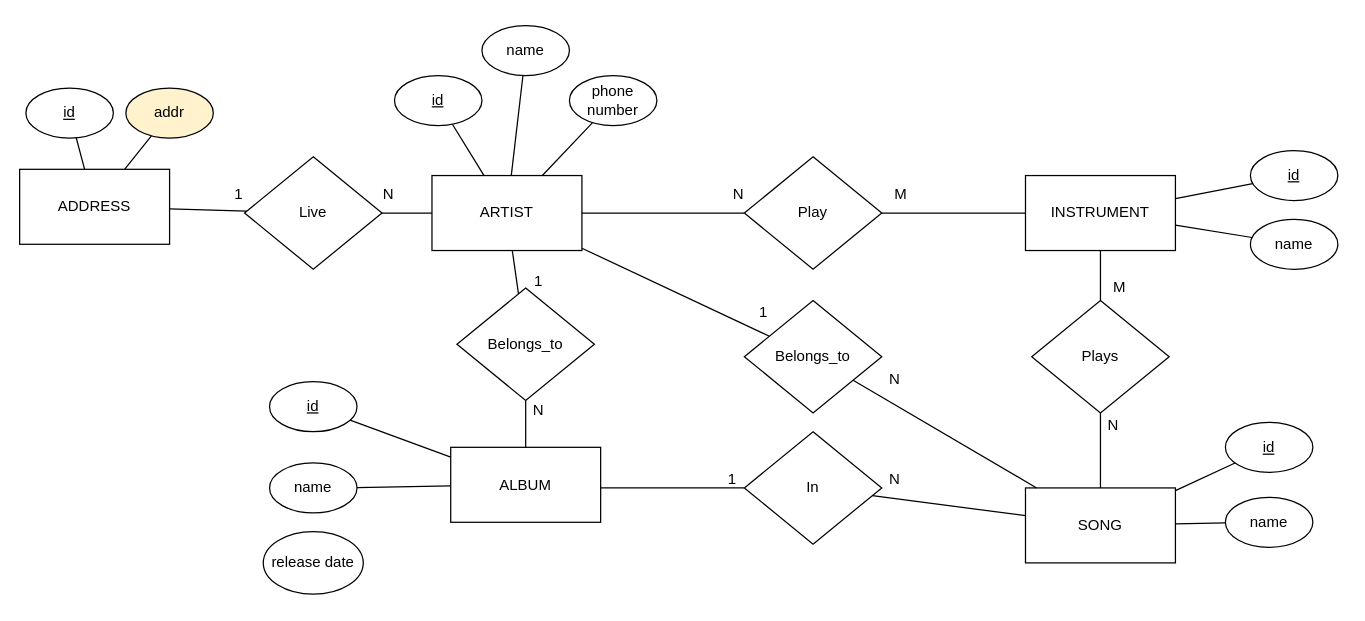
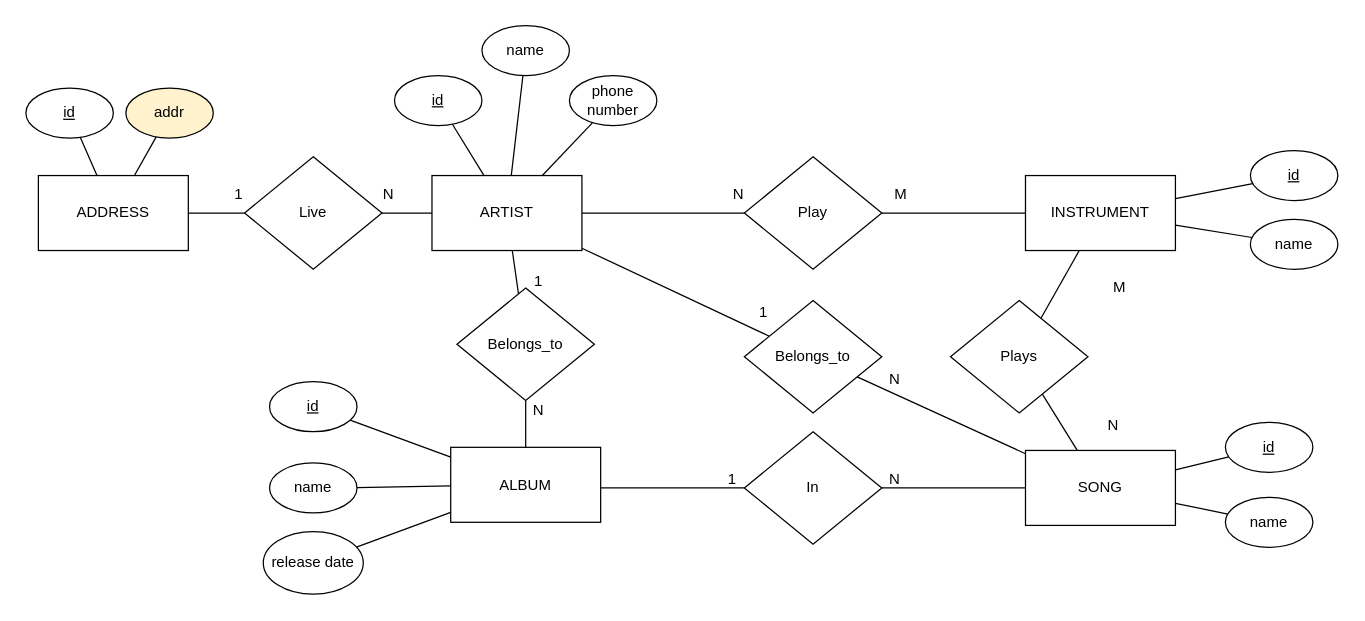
node "ADDRESS": moved (94, 207) -> (113, 213)
node "Plays": moved (1101, 357) -> (1019, 357)
node "SONG": moved (1101, 526) -> (1101, 488)
edge "ALBUM" -- "release date": added
